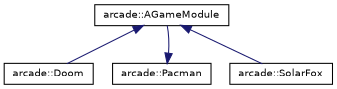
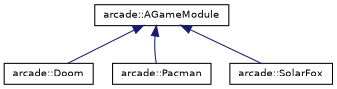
edge "arcade::AGameModule" -> "arcade::Pacman": reversed
